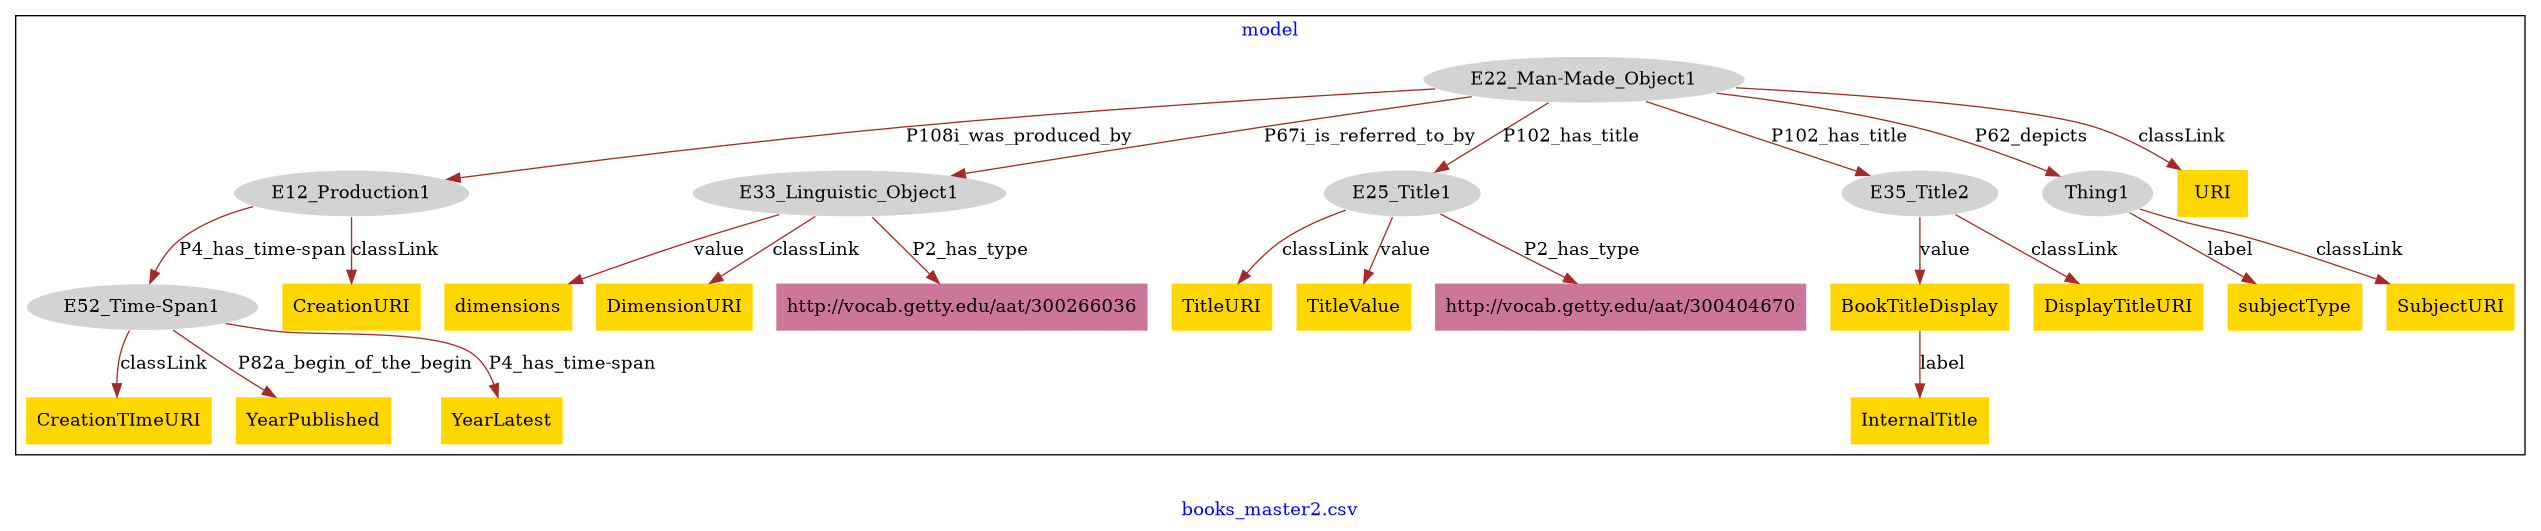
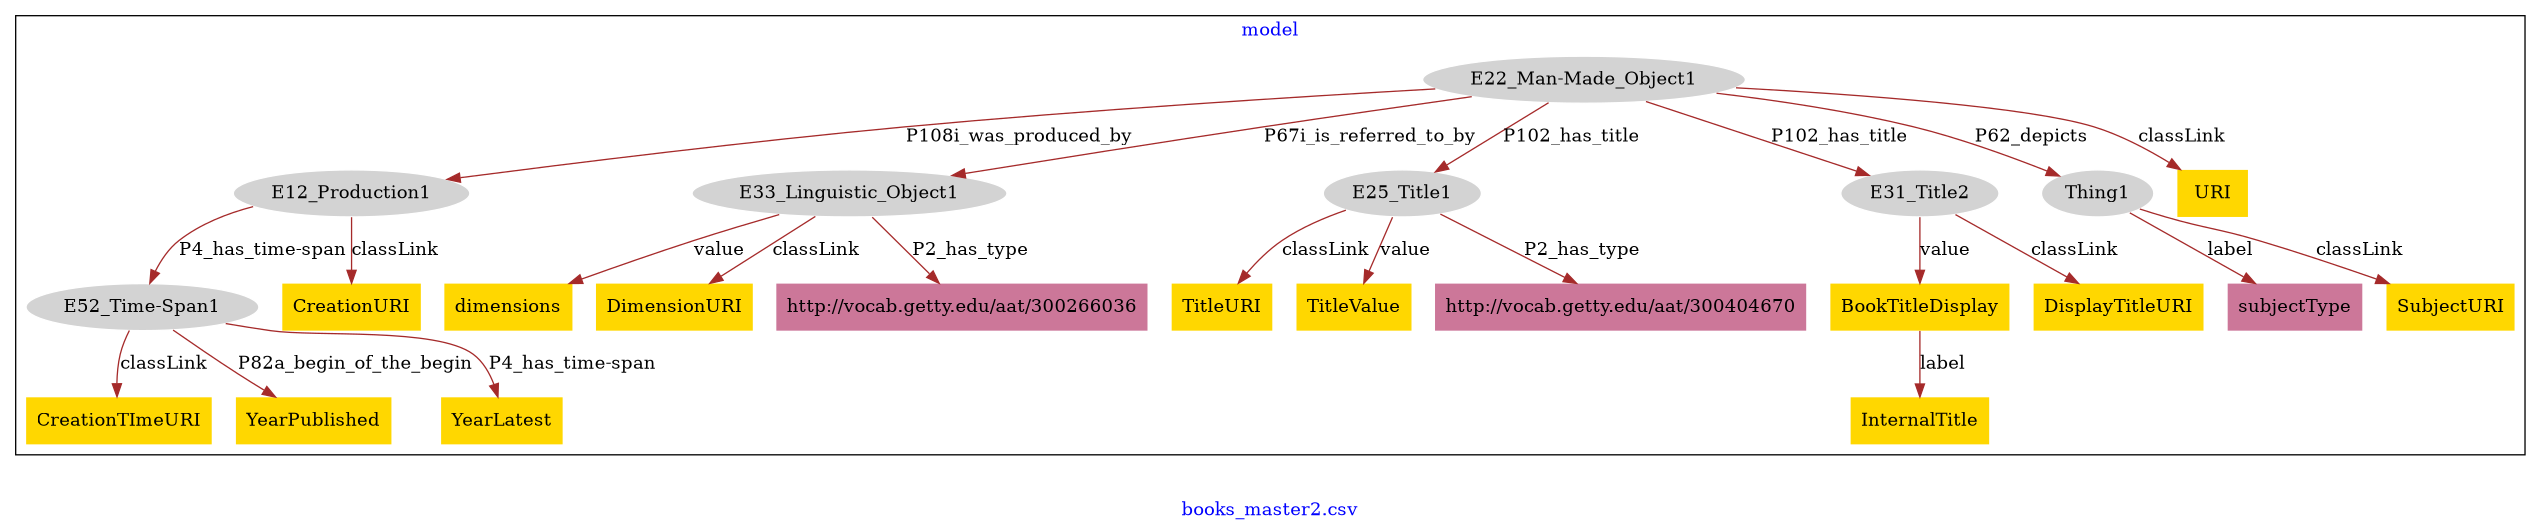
node "E35_Title2": label "E35_Title2" -> "E31_Title2"
node "subjectType": fillcolor gold -> #cc7799
